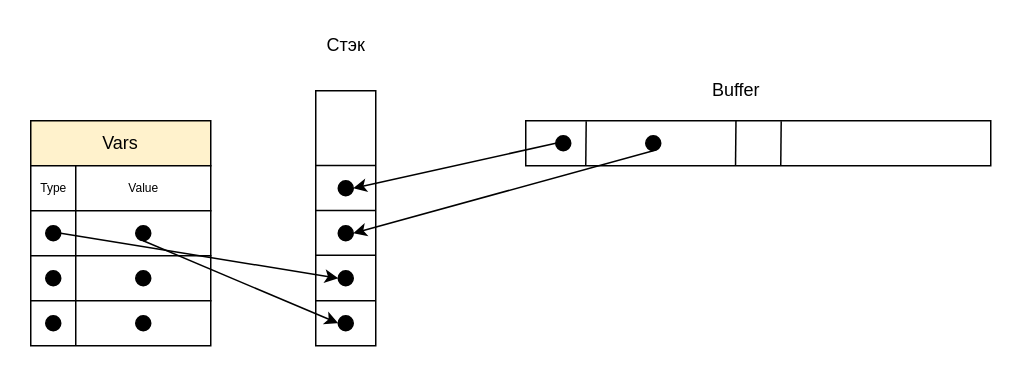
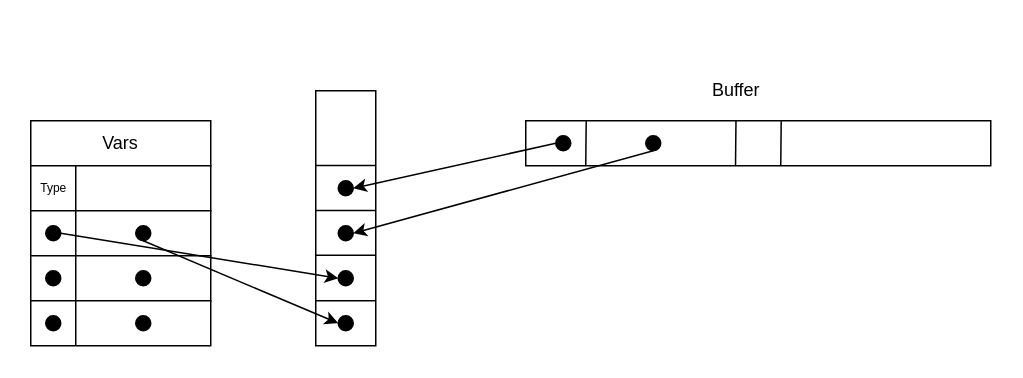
node "Стэк": removed
node "Vars": fillcolor #fff2cc -> #ffffff
node "Value": removed
